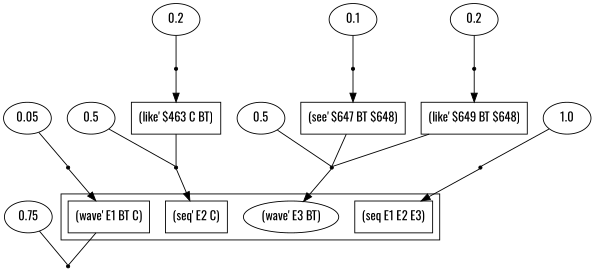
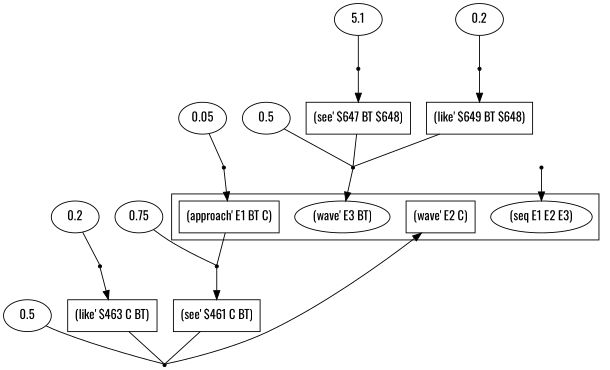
node "0.1": label "0.1" -> "5.1"
node "1.0": removed
node "(wave' E1 BT C)": label "(wave' E1 BT C)" -> "(approach' E1 BT C)"
node "(seq' E2 C)": label "(seq' E2 C)" -> "(wave' E2 C)"
node "(seq E1 E2 E3)": shape box -> ellipse
node "(see' $461 C BT)": added
